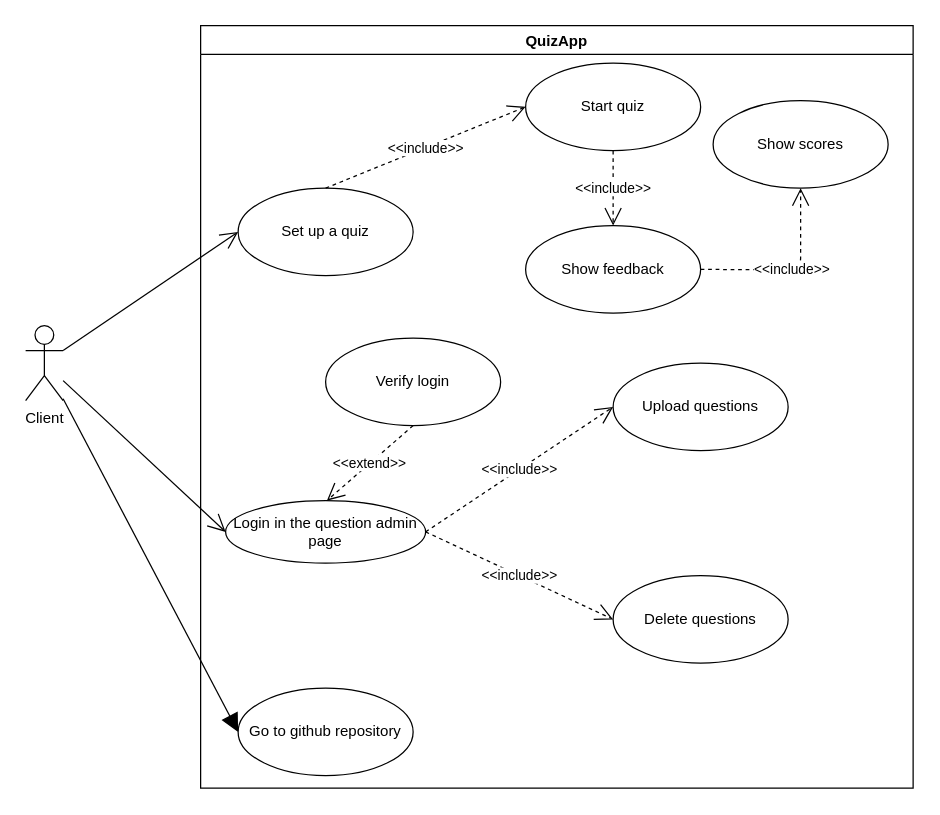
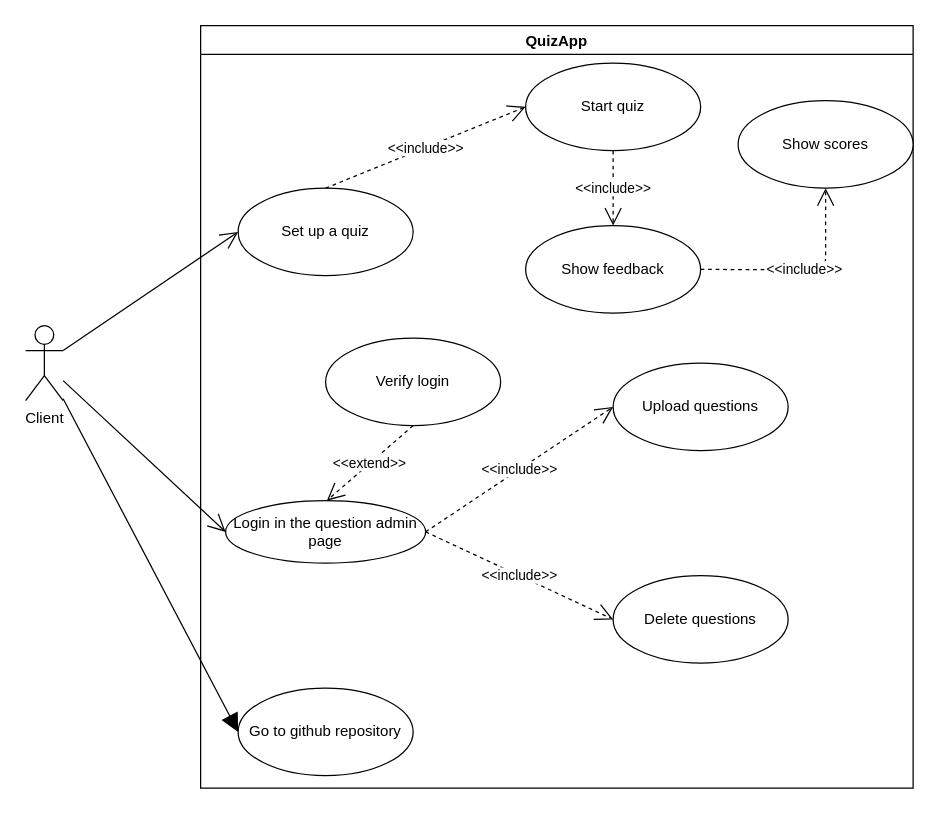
node "Show scores": moved (801, 144) -> (826, 144)
